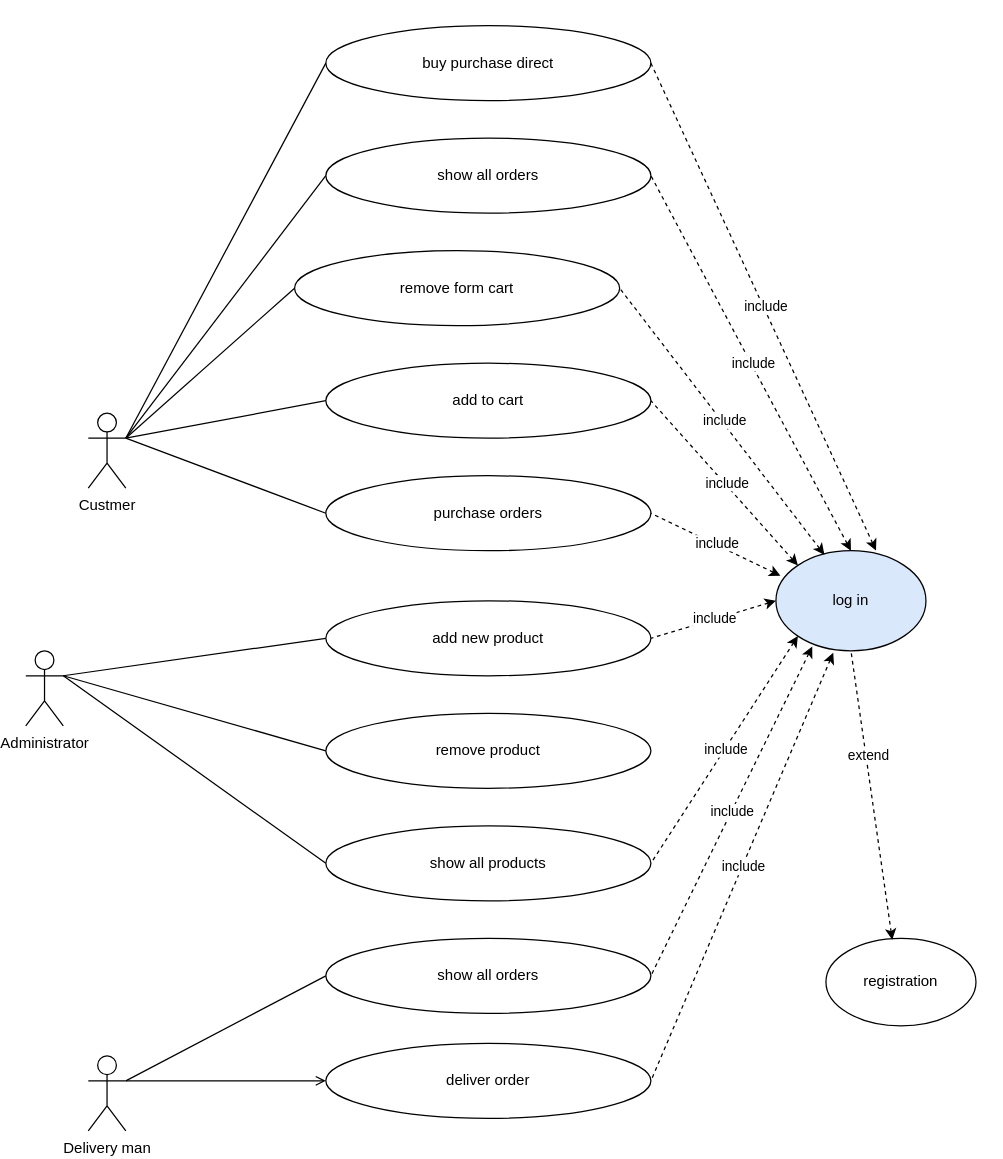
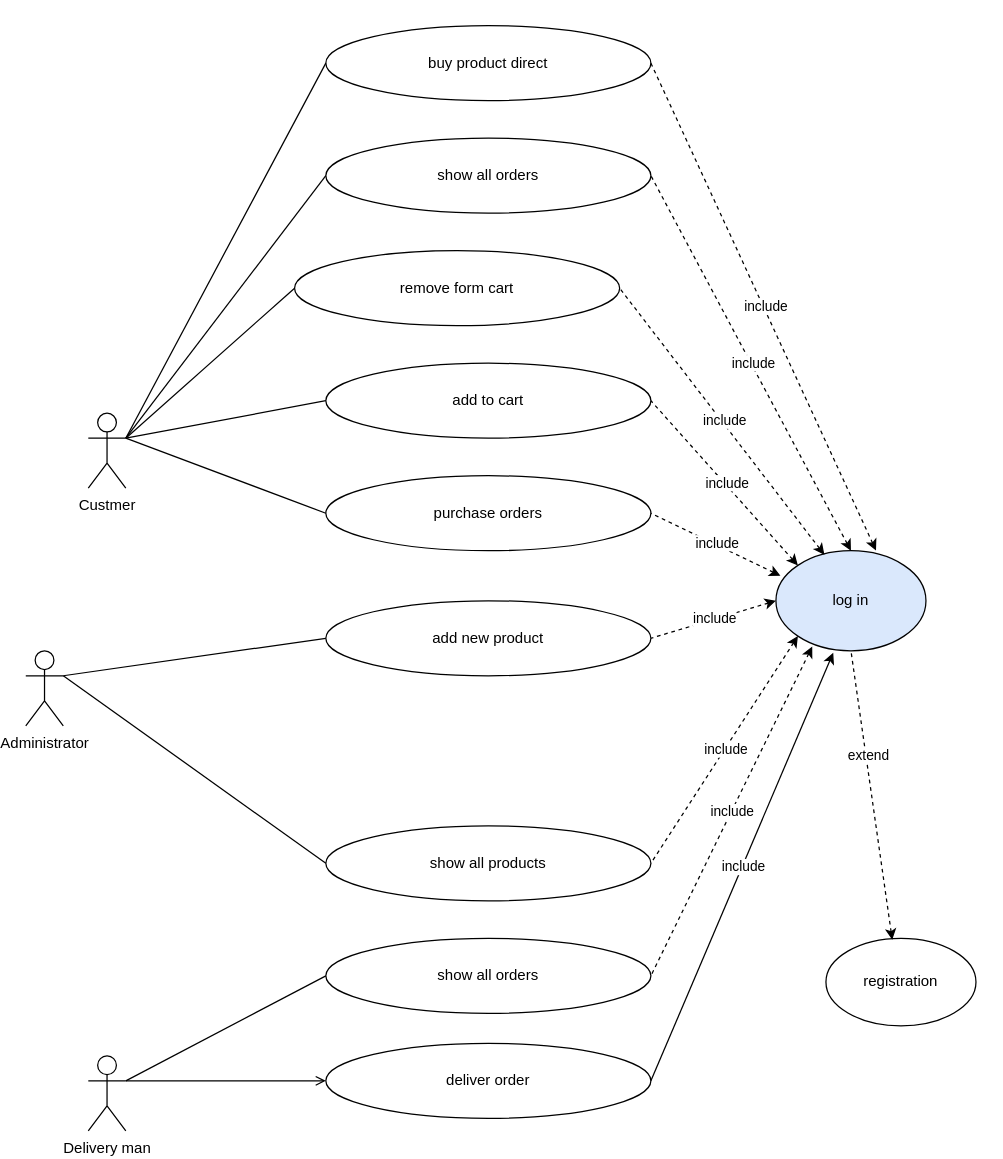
node "buy purchase direct": label "buy purchase direct" -> "buy product direct"
edge "Administrator" -- "remove product": removed
node "remove product": removed
edge "deliver order" -> "log in": style dashed -> solid
